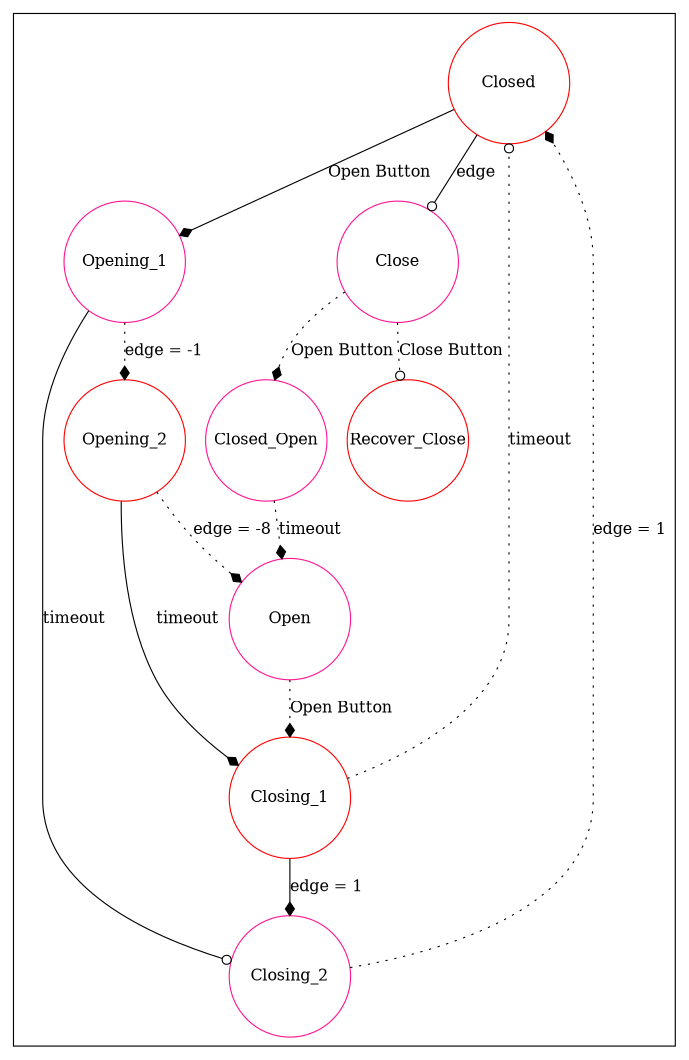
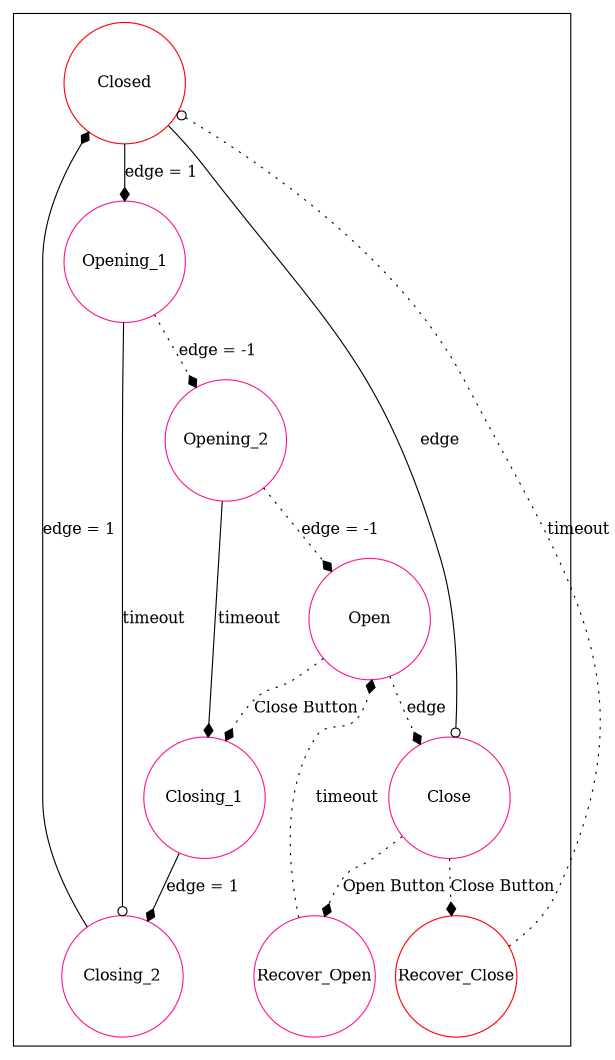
edge "Closed" -> "Opening_1": label "Open Button" -> "edge = 1"
edge "Close" -> "Recover_Close": arrowhead odot -> diamond
node "Opening_2": color red -> deeppink
node "Closed_Open": label "Closed_Open" -> "Recover_Open"
edge "Closing_1" -> "Closed": now "Recover_Close" -> "Closed"
edge "Opening_2" -> "Open": label "edge = -8" -> "edge = -1"
edge "Closing_2" -> "Closed": style dotted -> solid
edge "Open" -> "Close": added, label "edge"
edge "Open" -> "Closing_1": label "Open Button" -> "Close Button"
node "Closing_1": color red -> deeppink
